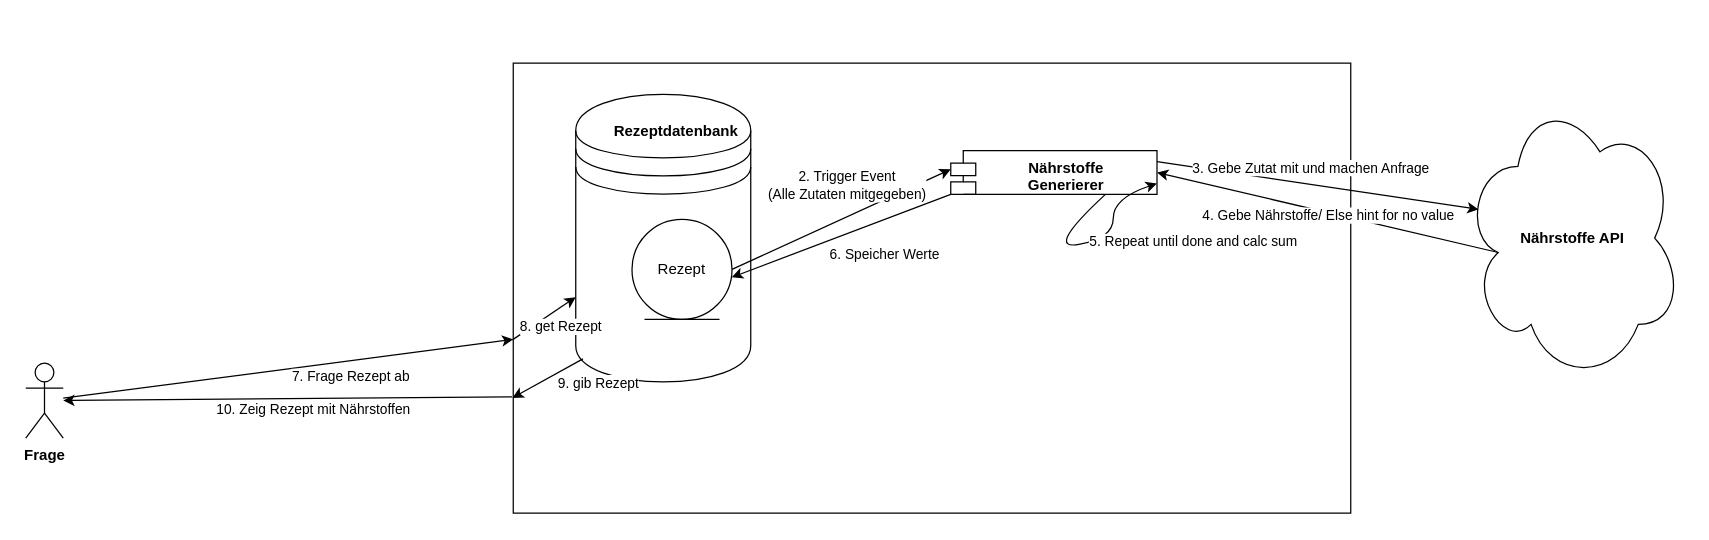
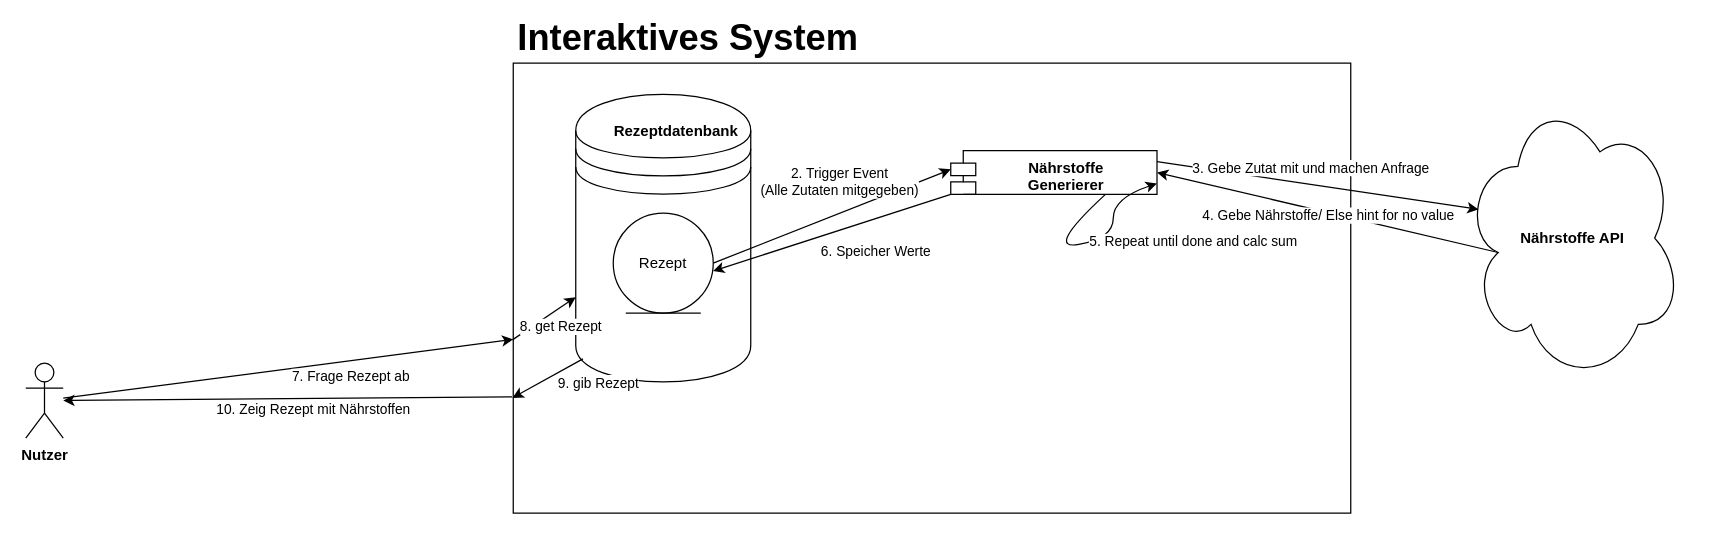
node "Interaktives System": added
node "Rezept": moved (682, 269) -> (663, 263)
node "Frage": label "Frage" -> "Nutzer"
